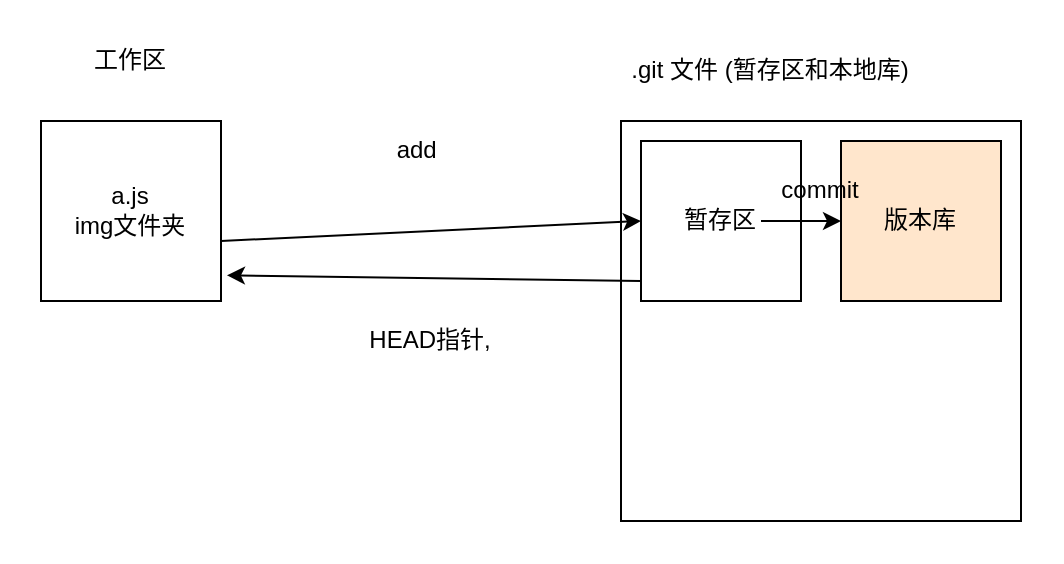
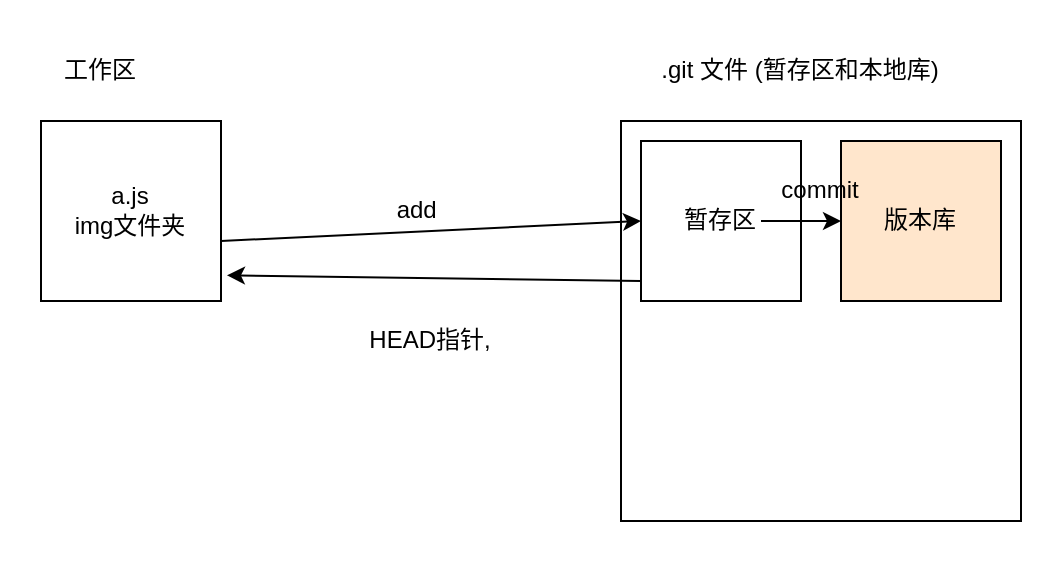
node "工作区": moved (131, 61) -> (101, 71)
node ".git 文件 (暂存区和本地库)": moved (771, 71) -> (801, 71)
node "add": moved (421, 151) -> (421, 211)
